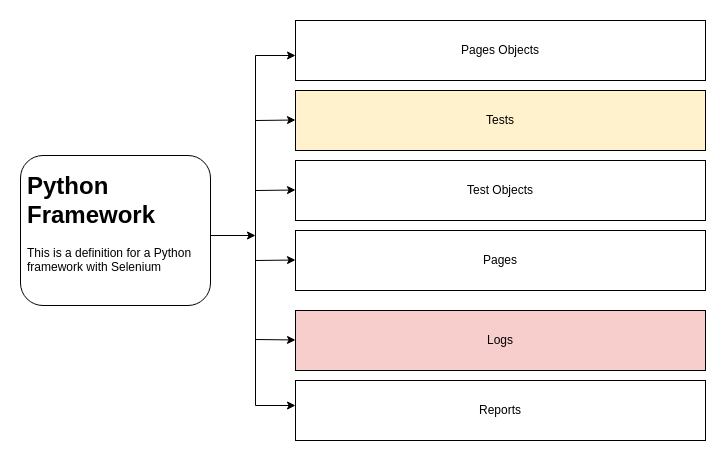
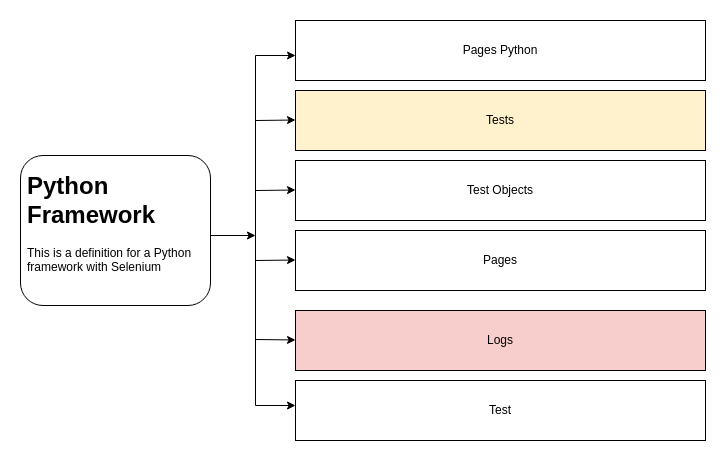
node "Pages Objects": label "Pages Objects" -> "Pages Python"
node "Reports": label "Reports" -> "Test"
